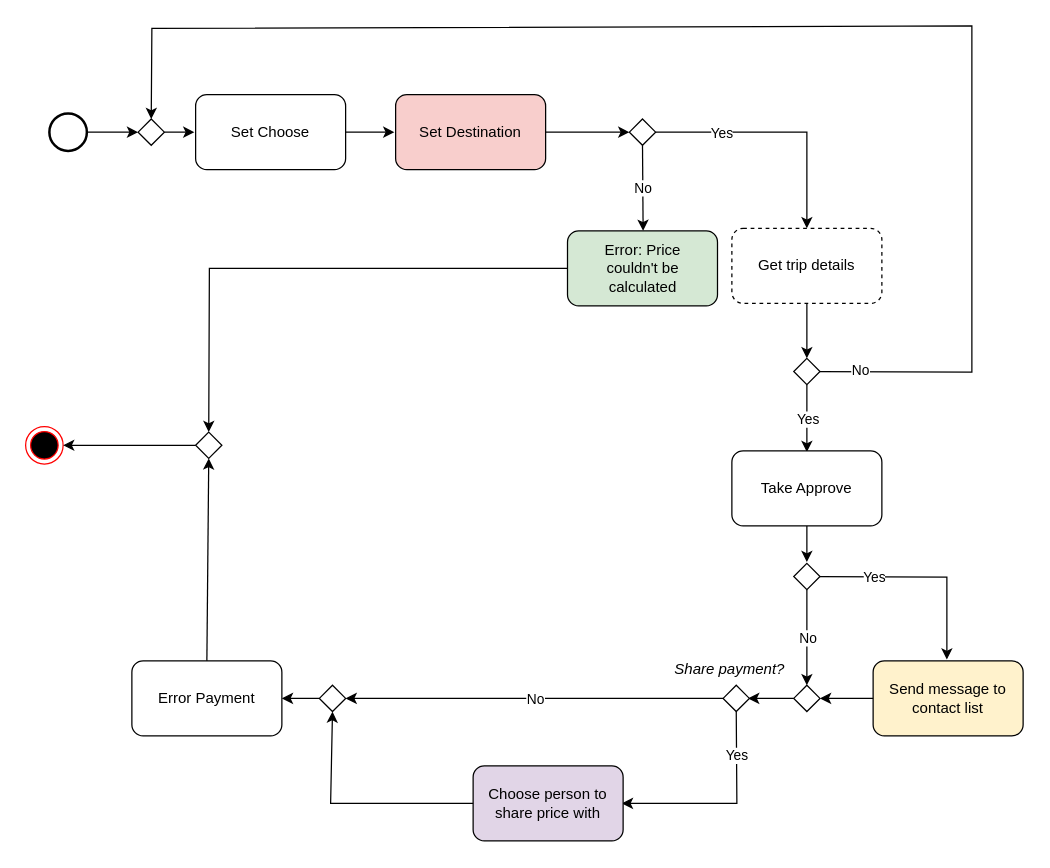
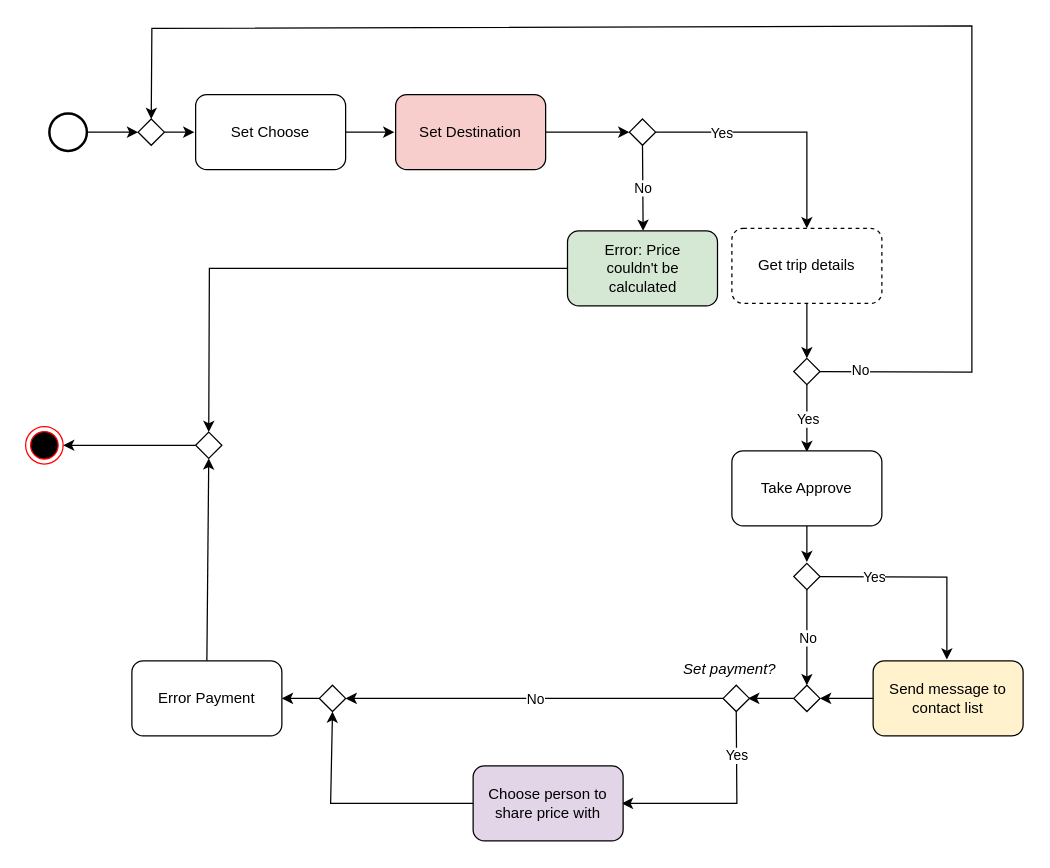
node "Share payment?": label "Share payment?" -> "Set payment?"
